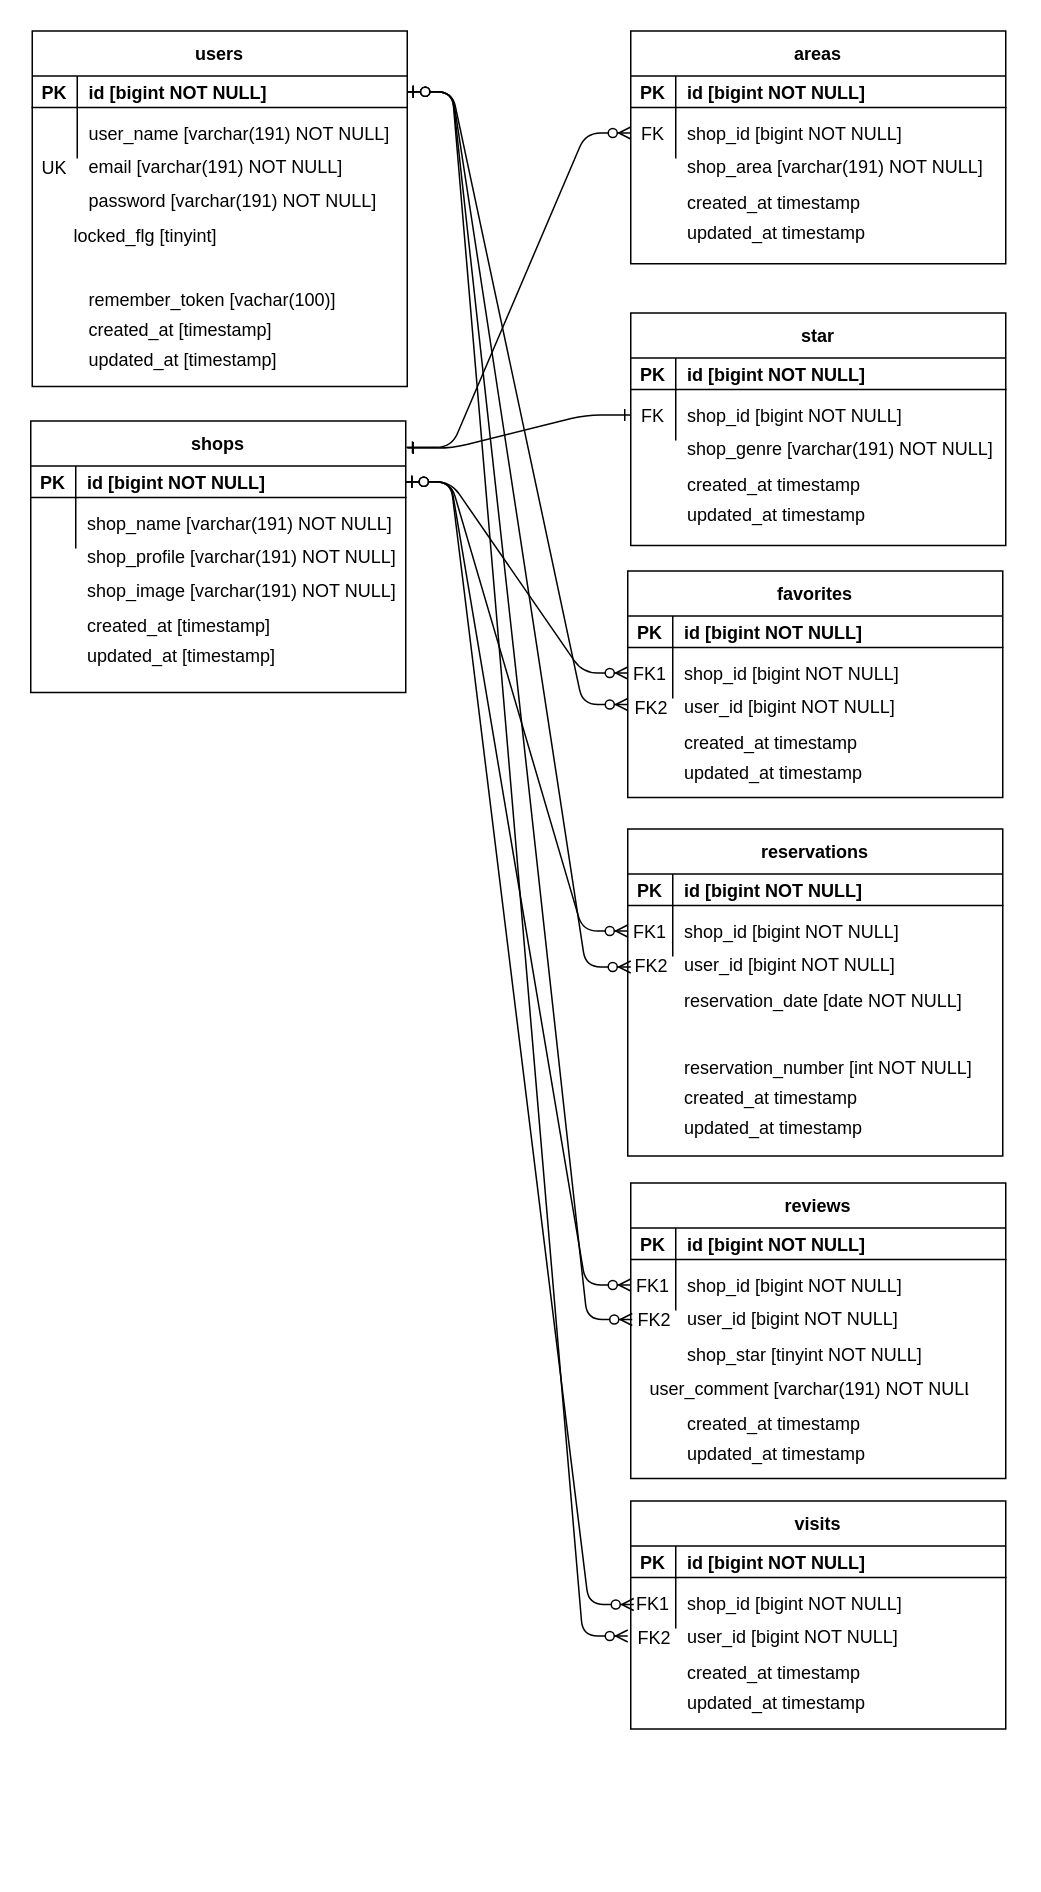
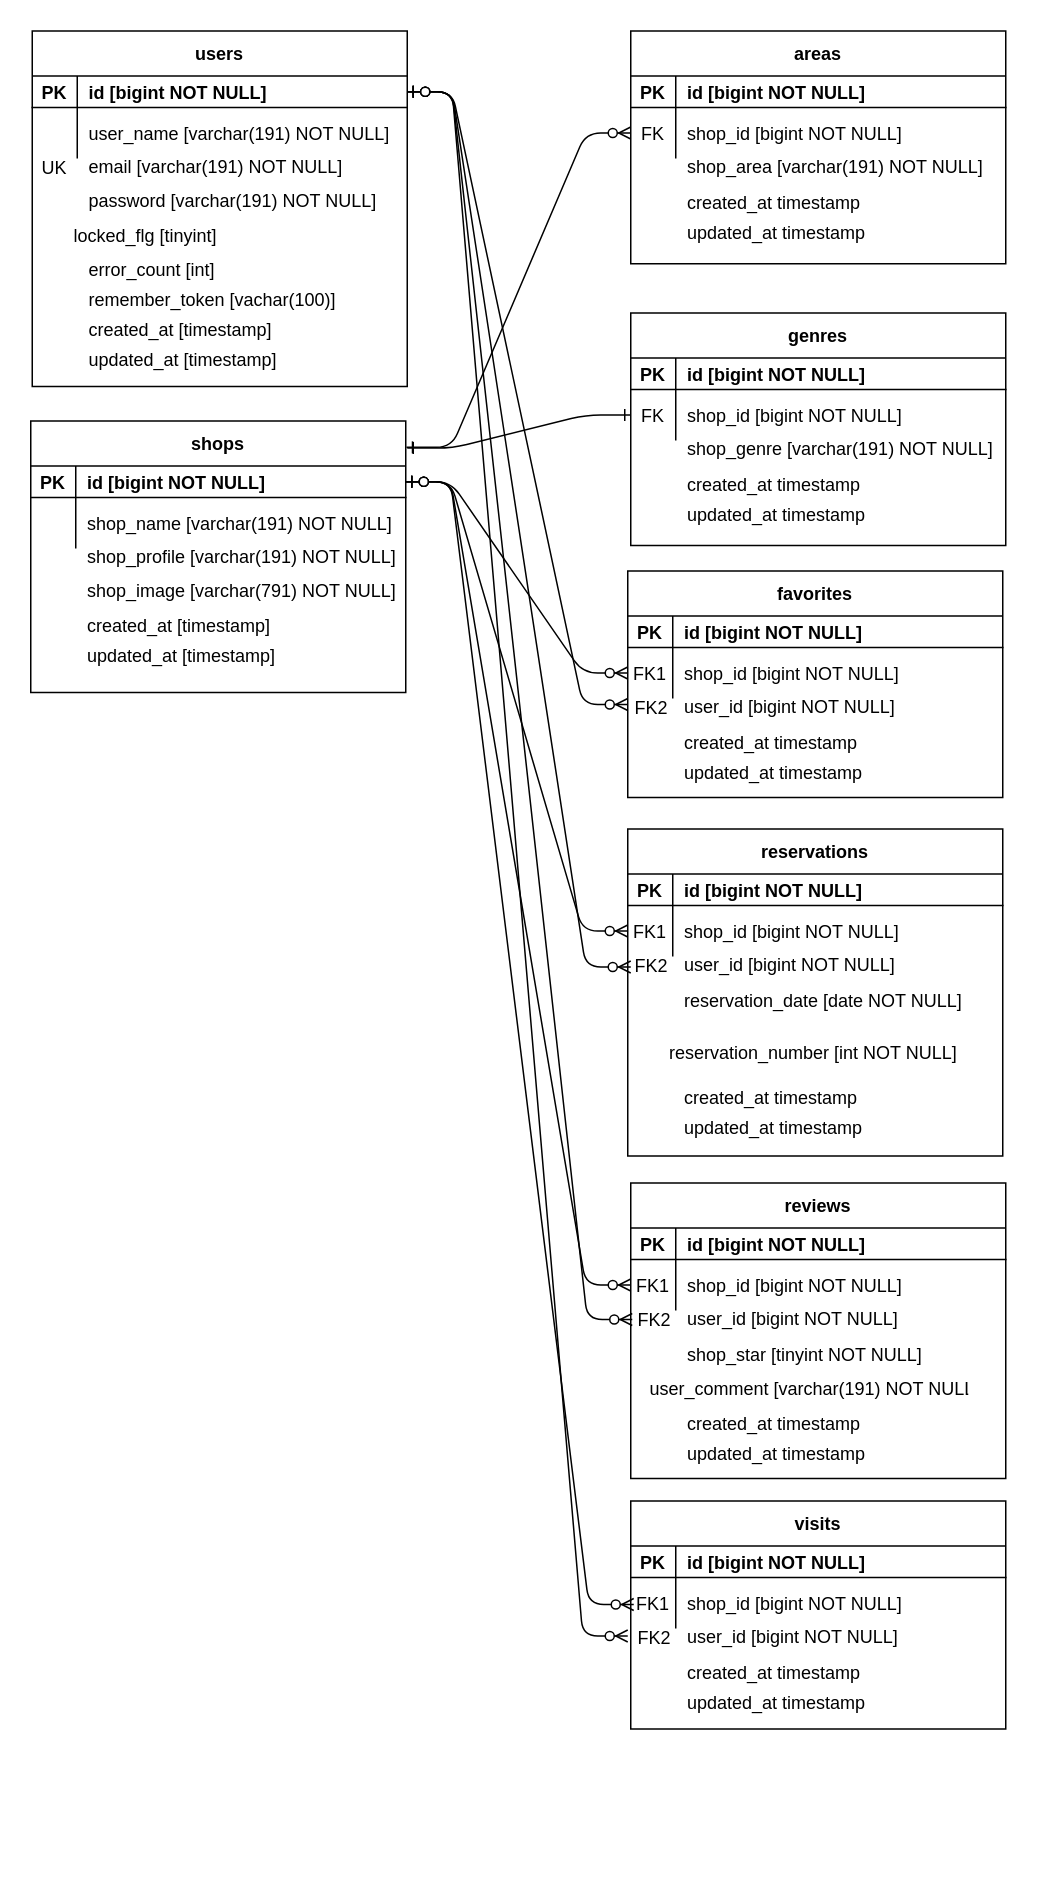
node "error_count [int]": added
node "star": label "star" -> "genres"
node "shop_image [varchar(191) NOT NULL]": label "shop_image [varchar(191) NOT NULL]" -> "shop_image [varchar(791) NOT NULL]"
node "reservation_number [int NOT NULL]": moved (838, 1067) -> (823, 1052)
